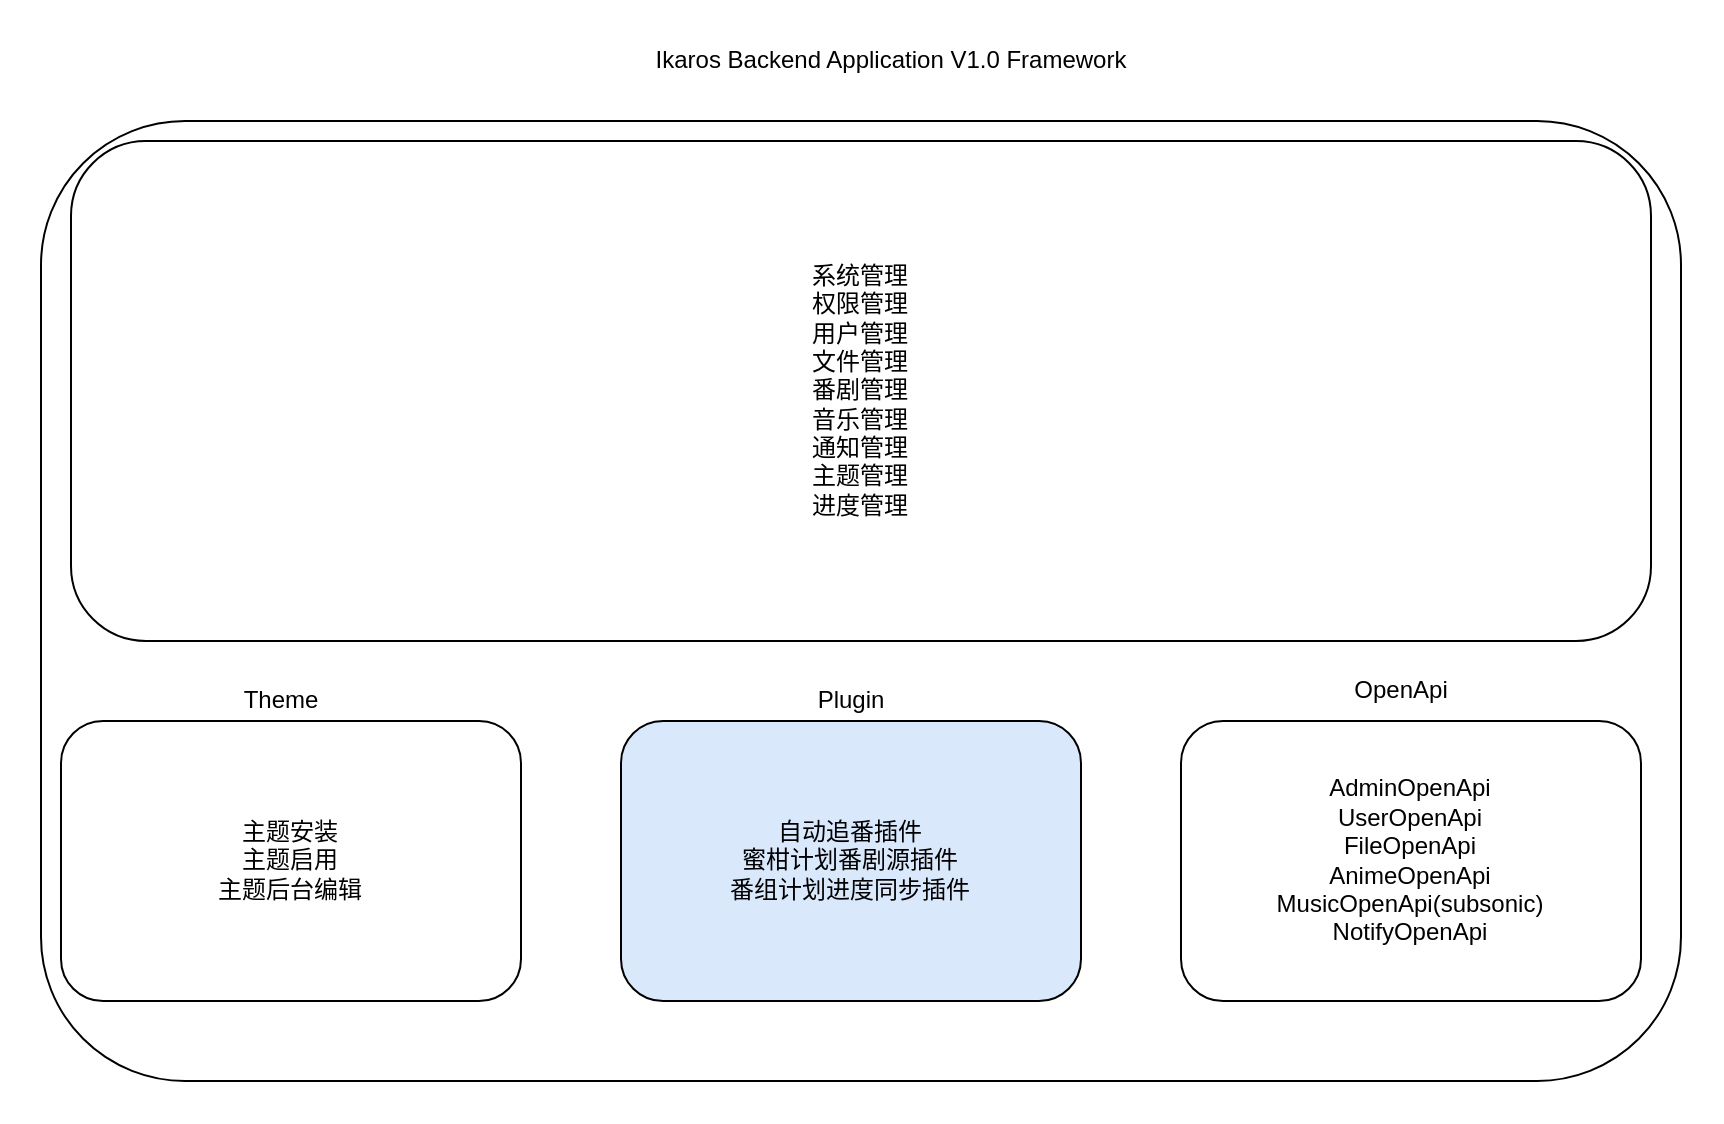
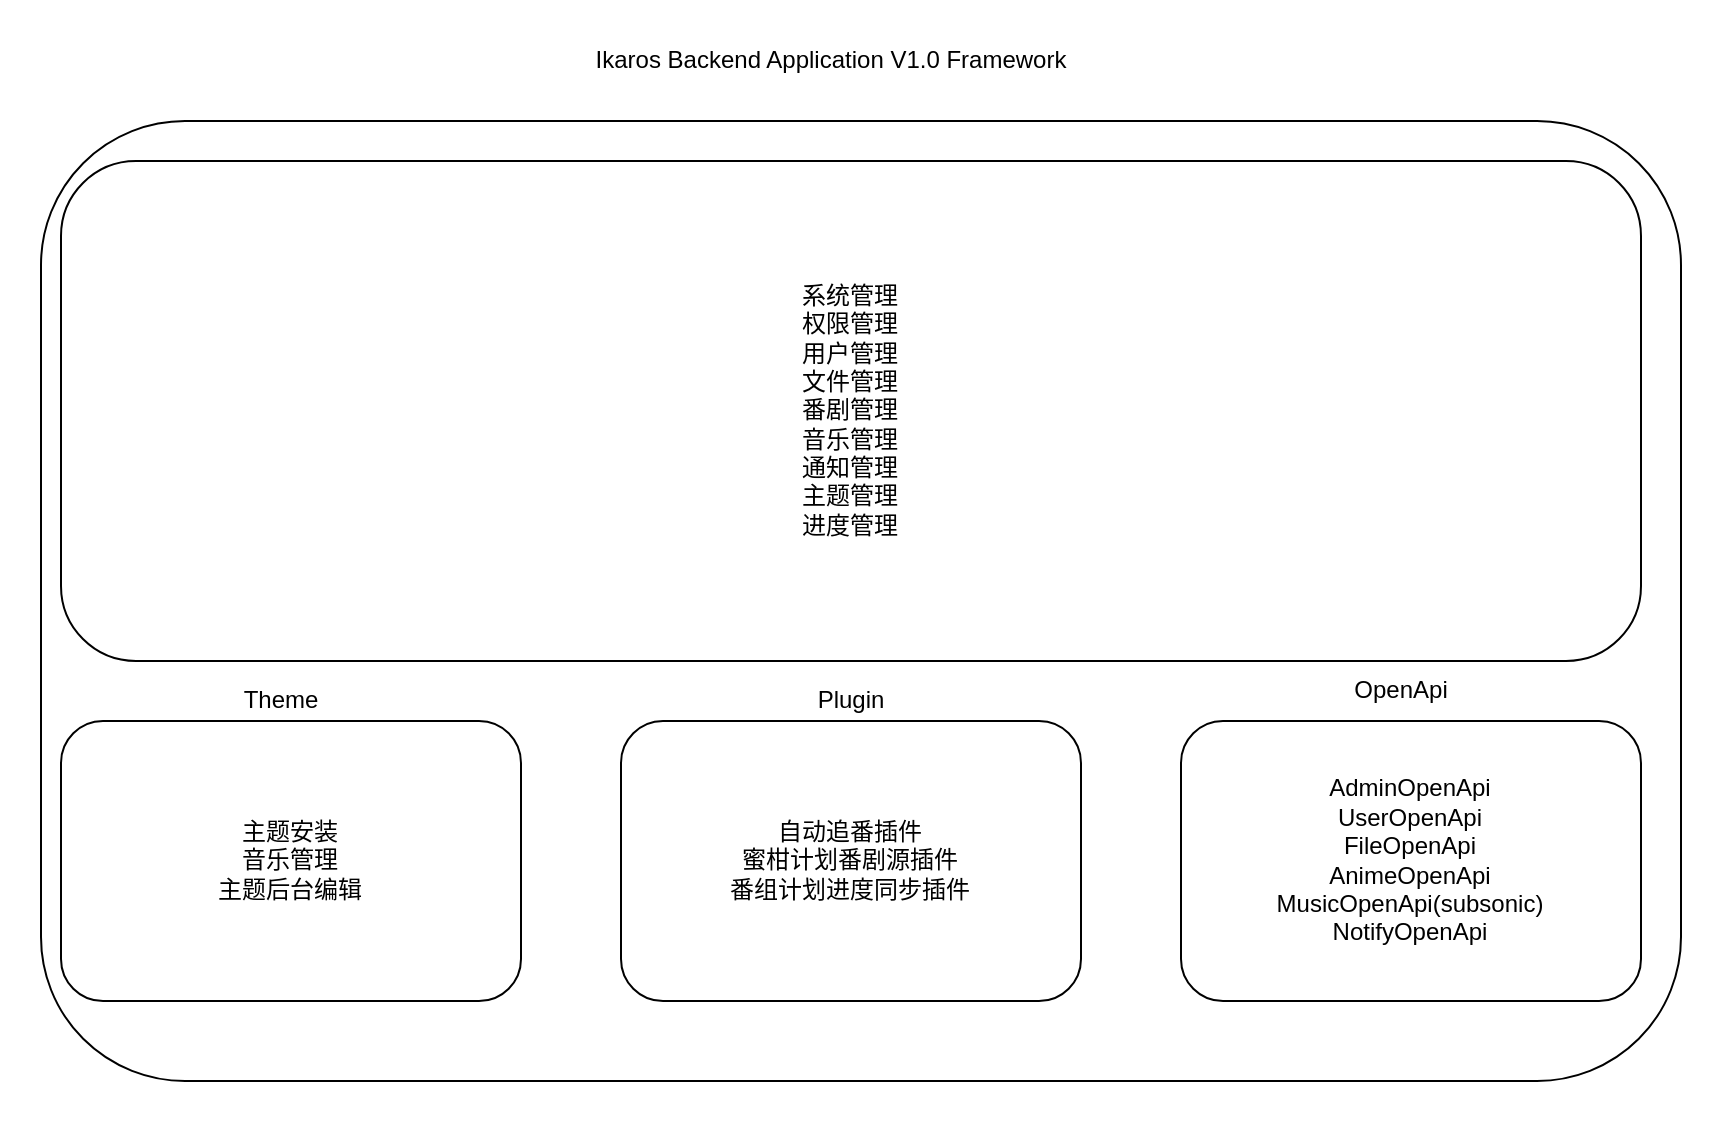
node "Ikaros Backend Application V1.0 Framework": moved (891, 61) -> (831, 61)
node "系统管理 权限管理 用户管理 文件管理 番剧管理 音乐管理 通知管理 主题管理 进度管理": moved (861, 391) -> (851, 411)
node "主题安装 主题启用 主题后台编辑": label "主题安装 主题启用 主题后台编辑" -> "主题安装 音乐管理 主题后台编辑"
node "自动追番插件 蜜柑计划番剧源插件 番组计划进度同步插件": fillcolor #dae8fc -> #ffffff
